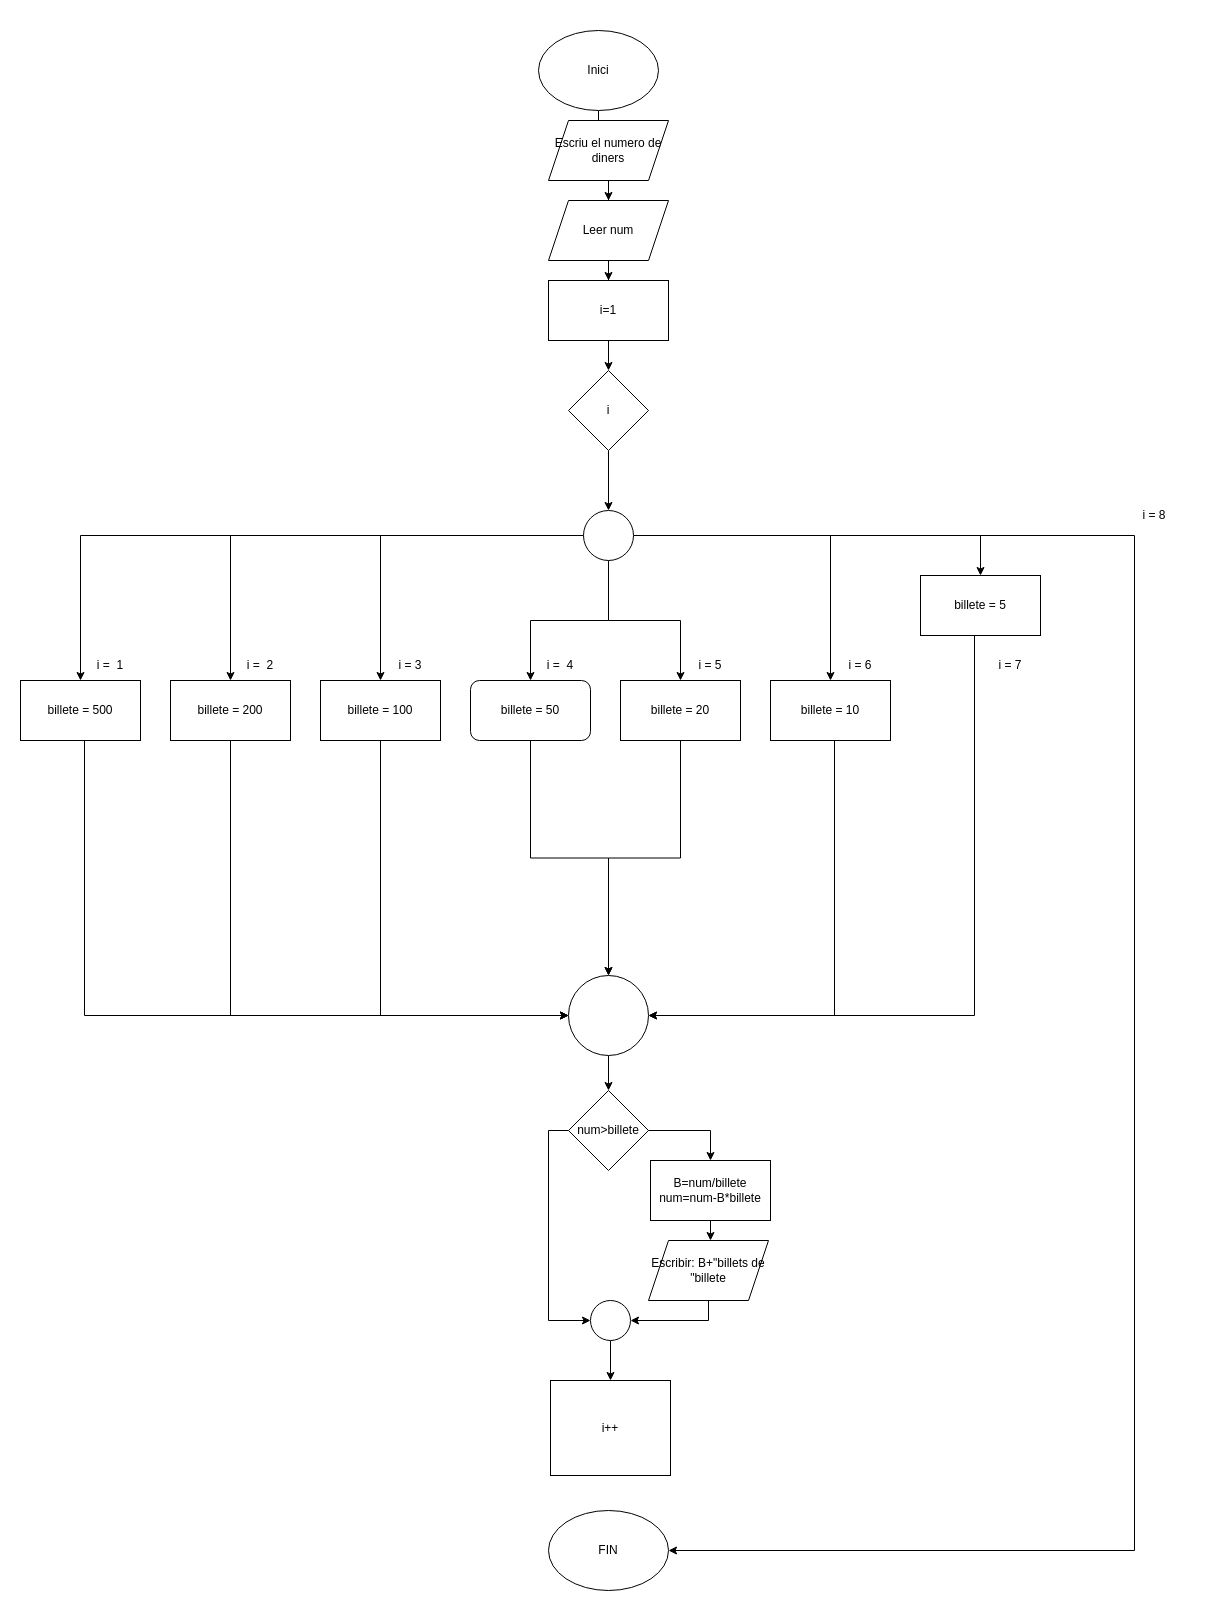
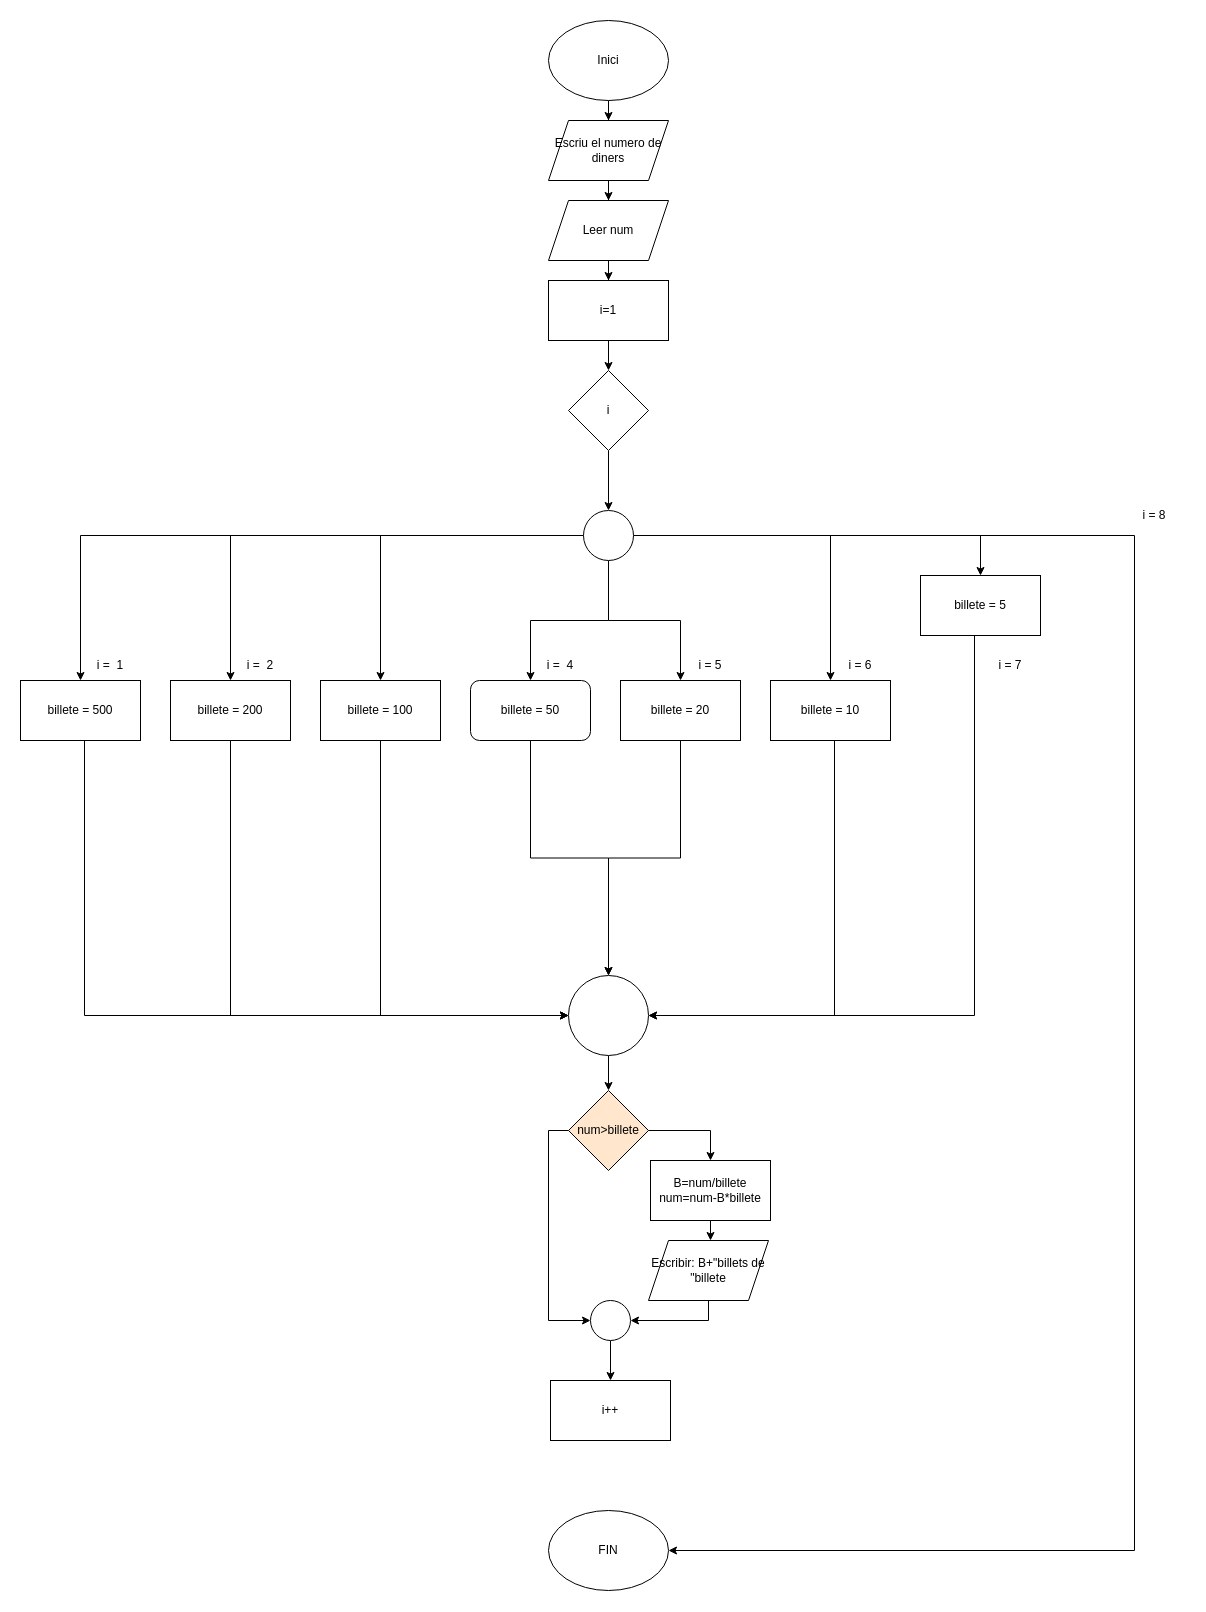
node "Inici": moved (599, 71) -> (609, 61)
node "i = 3": removed
node "num>billete": fillcolor #ffffff -> #ffe6cc
node "i++": size 120x95 -> 120x60
